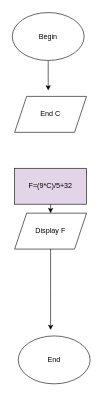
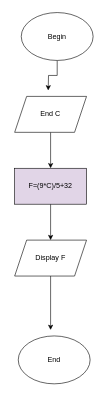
node "Begin": moved (48, 36) -> (57, 36)
edge "End C" -> "F=(9*C)/5+32": added
node "Display F": moved (51, 231) -> (51, 258)
